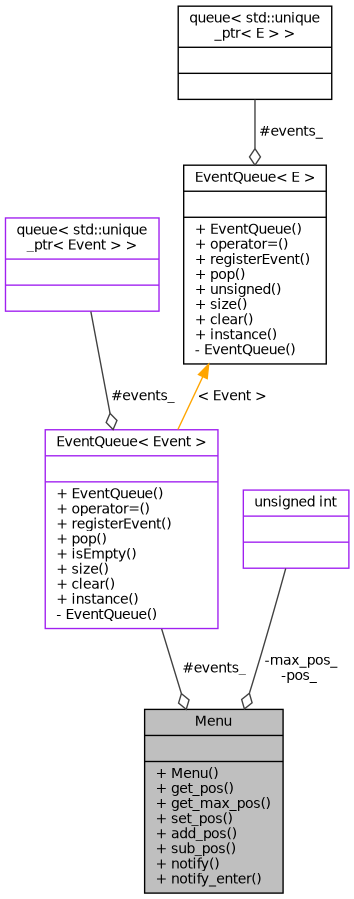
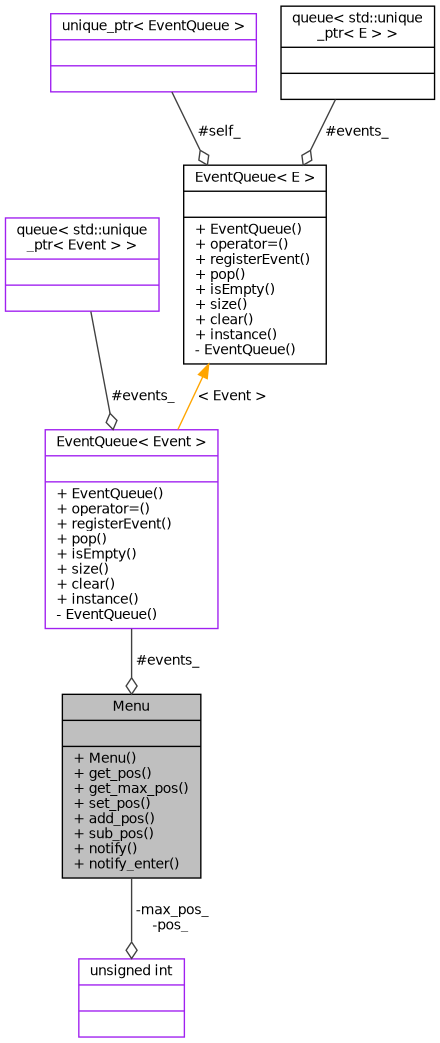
node "unique_ptr< EventQueue >": added
node "EventQueue< E >": text "+ unsigned()" -> "+ isEmpty()"
edge "unsigned int" -> "Menu": reversed
